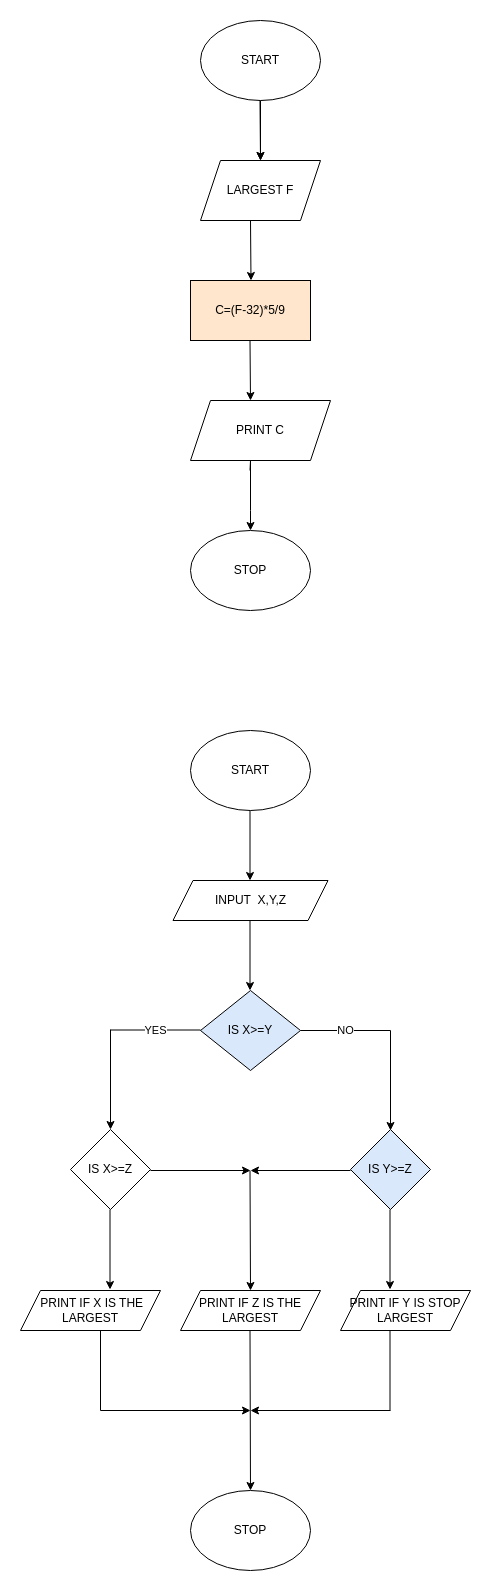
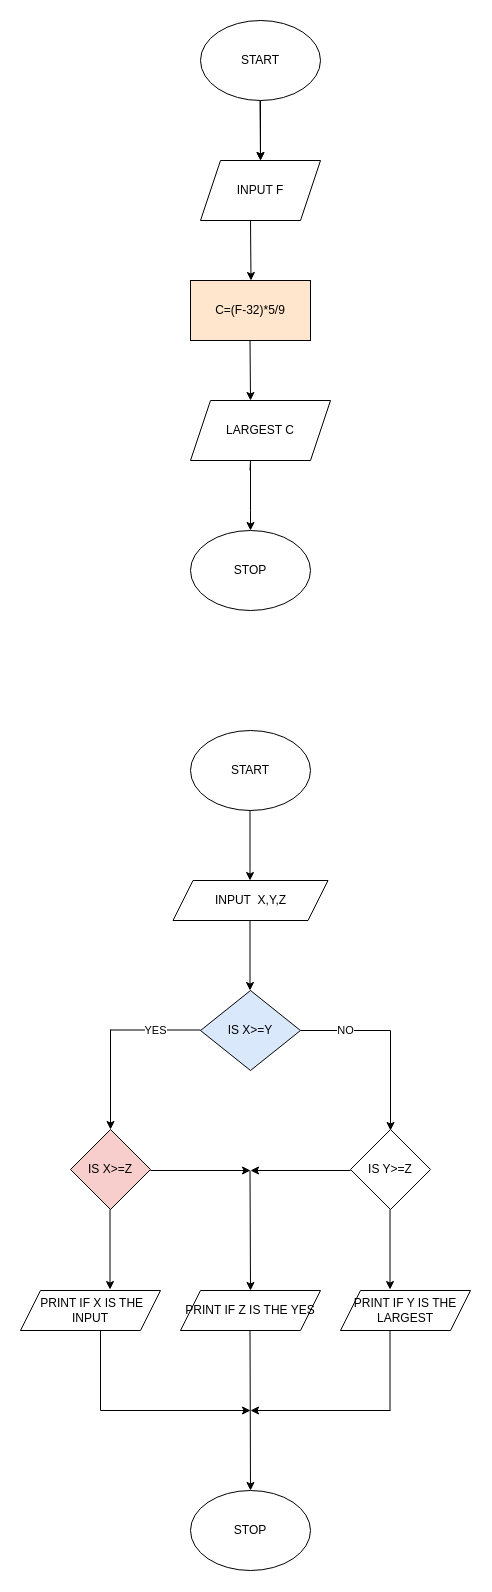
node "LARGEST F": label "LARGEST F" -> "INPUT F"
node "PRINT C": label "PRINT C" -> "LARGEST C"
node "IS X>=Z": fillcolor #ffffff -> #f8cecc
node "IS Y>=Z": fillcolor #dae8fc -> #ffffff
node "PRINT IF X IS THE LARGEST": label "PRINT IF X IS THE LARGEST" -> "PRINT IF X IS THE INPUT"
node "PRINT IF Z IS THE LARGEST": label "PRINT IF Z IS THE LARGEST" -> "PRINT IF Z IS THE YES"
node "PRINT IF Y IS STOP LARGEST": label "PRINT IF Y IS STOP LARGEST" -> "PRINT IF Y IS THE LARGEST"
